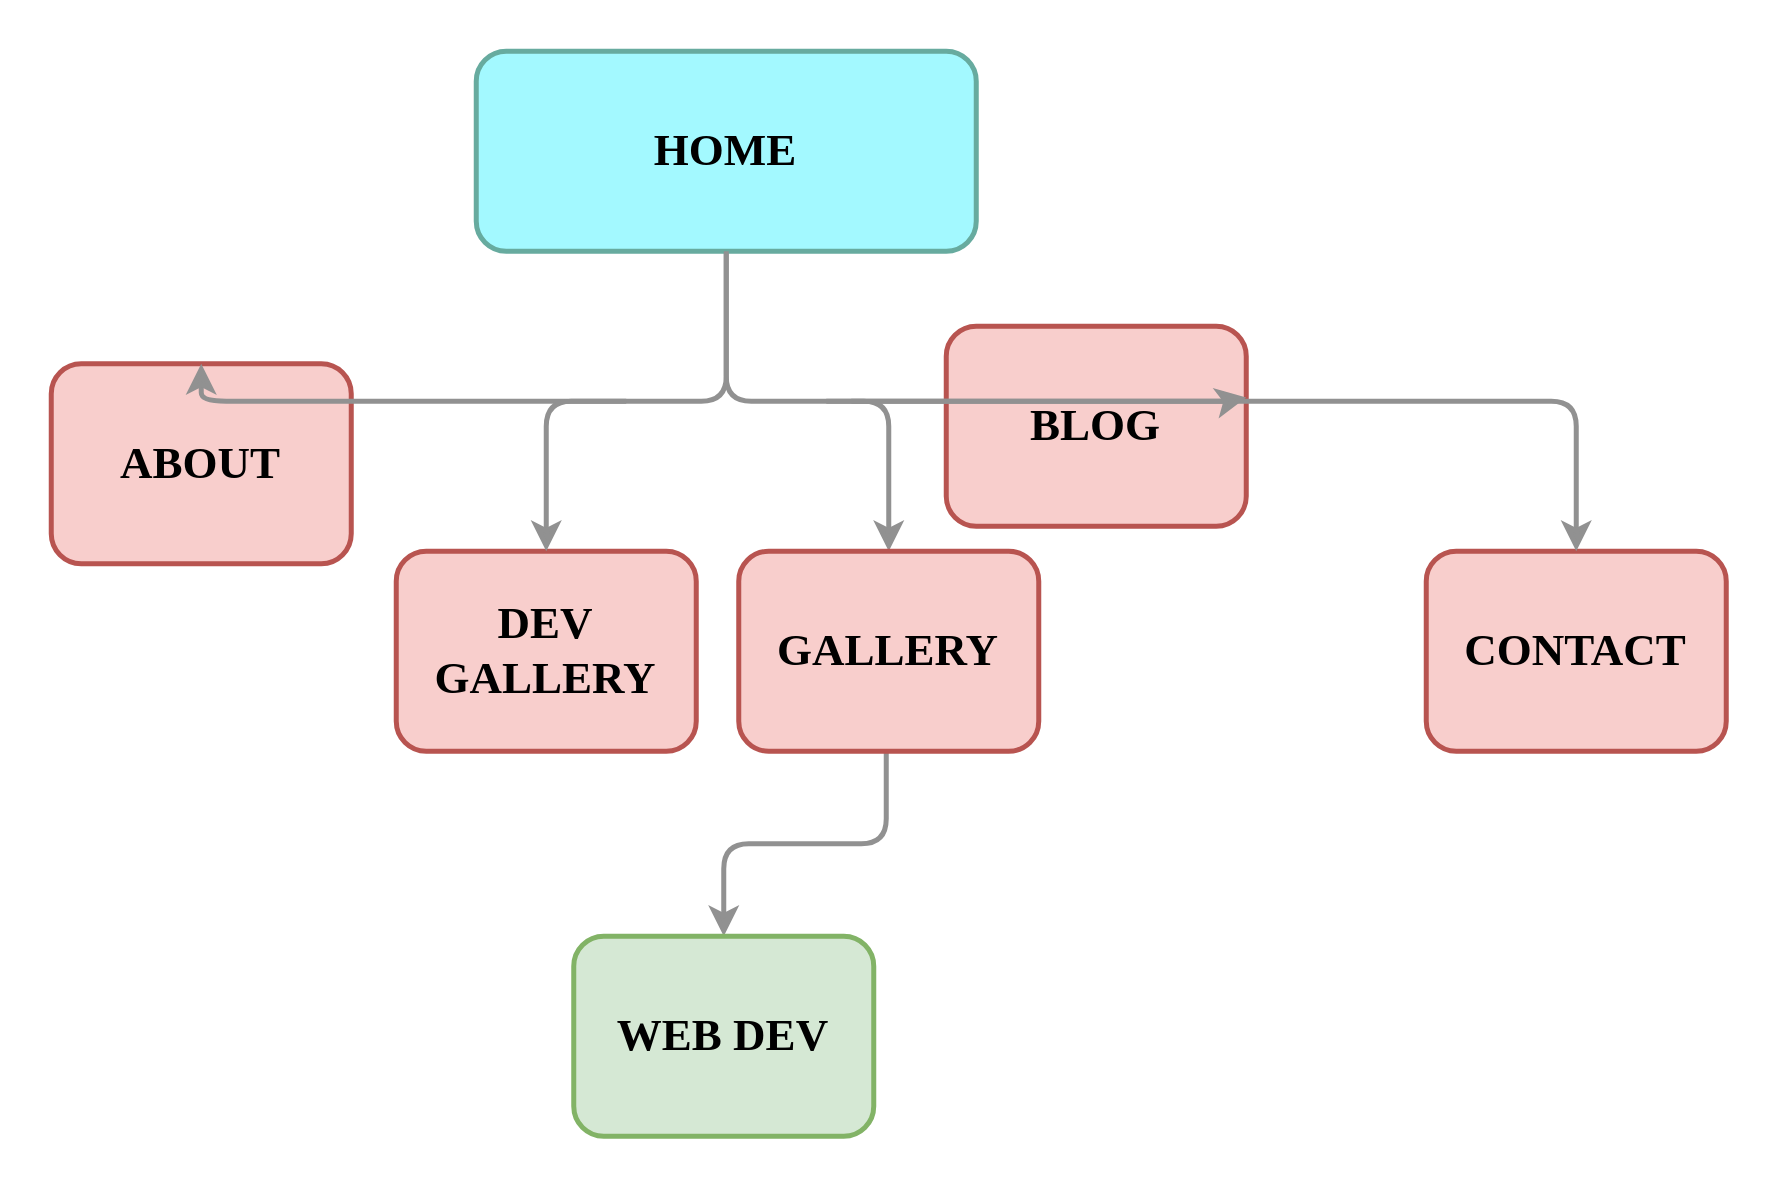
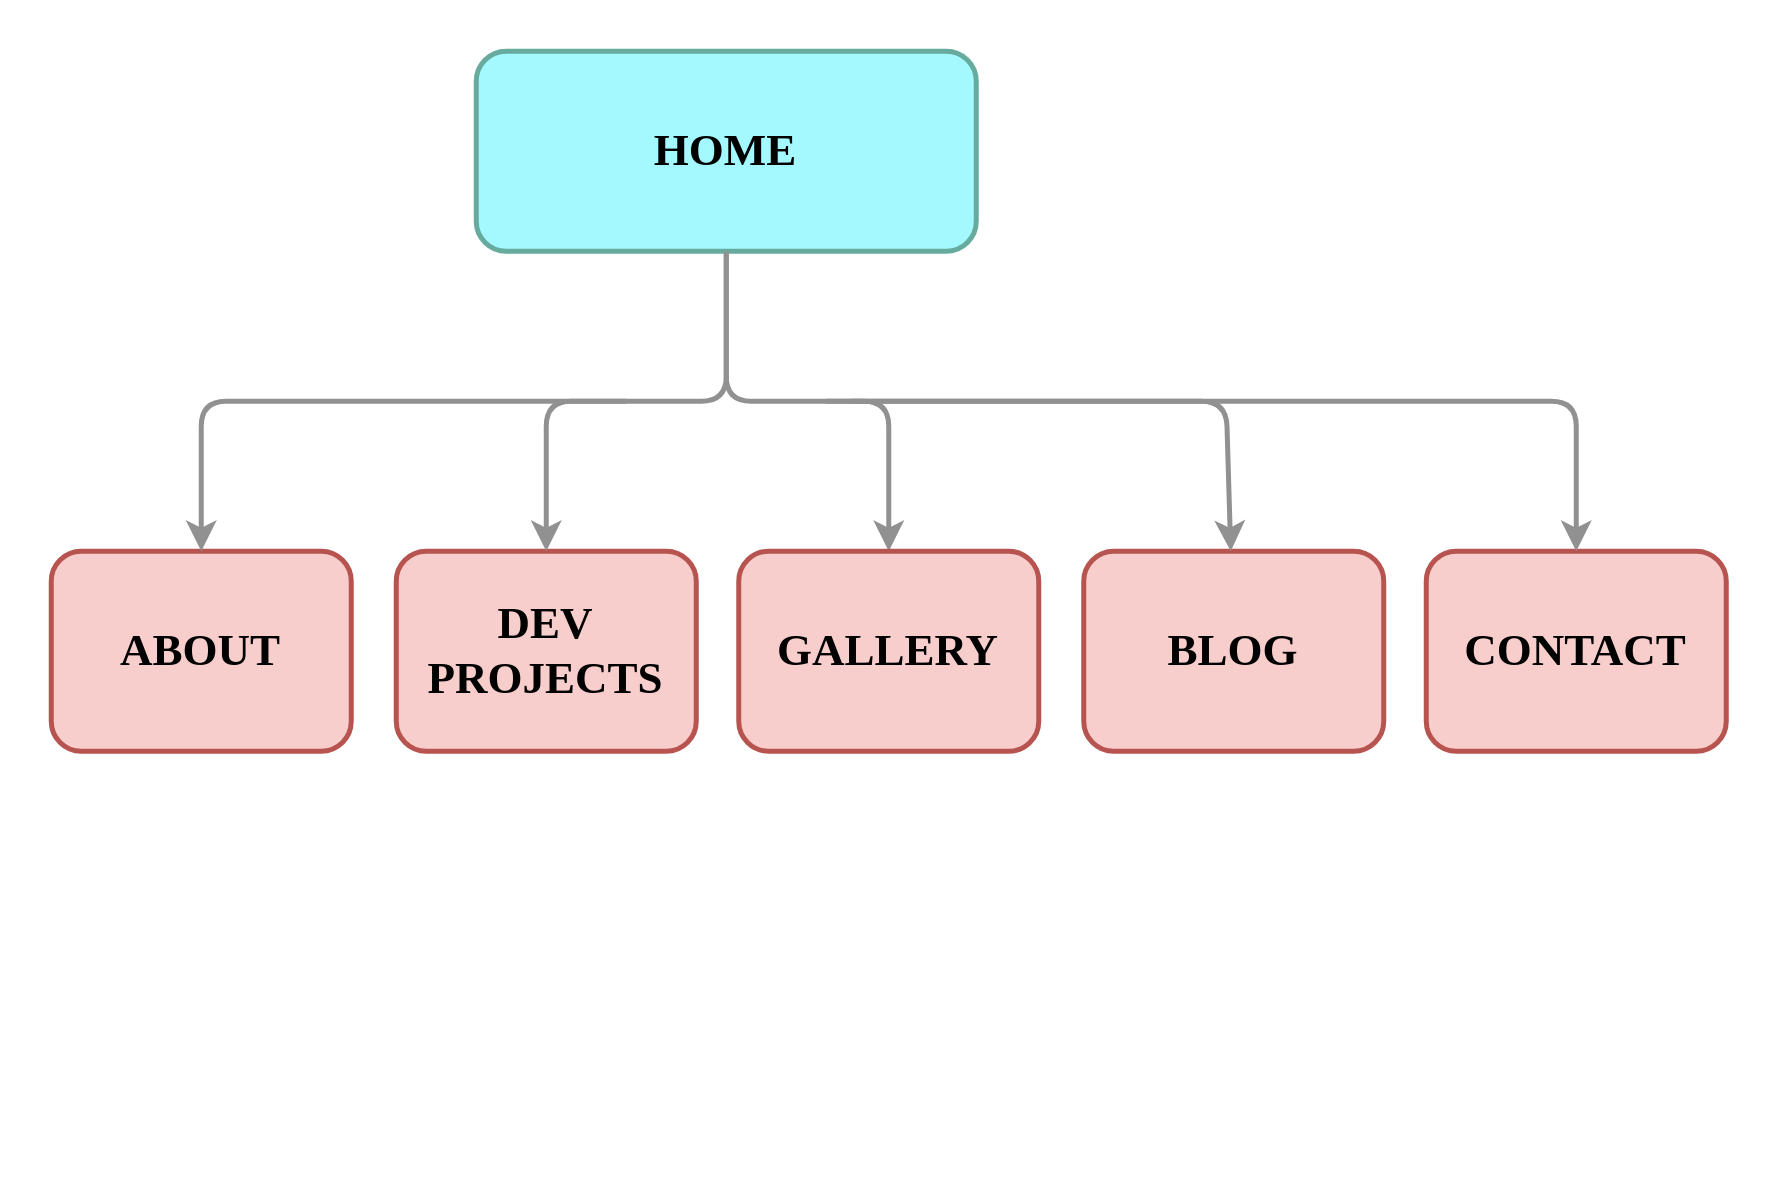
node "BLOG": moved (1096, 426) -> (1234, 651)
node "ABOUT": moved (201, 464) -> (201, 651)
node "DEV GALLERY": label "DEV GALLERY" -> "DEV PROJECTS"
edge "GALLERY" -> "WEB DEV": removed
node "WEB DEV": removed
